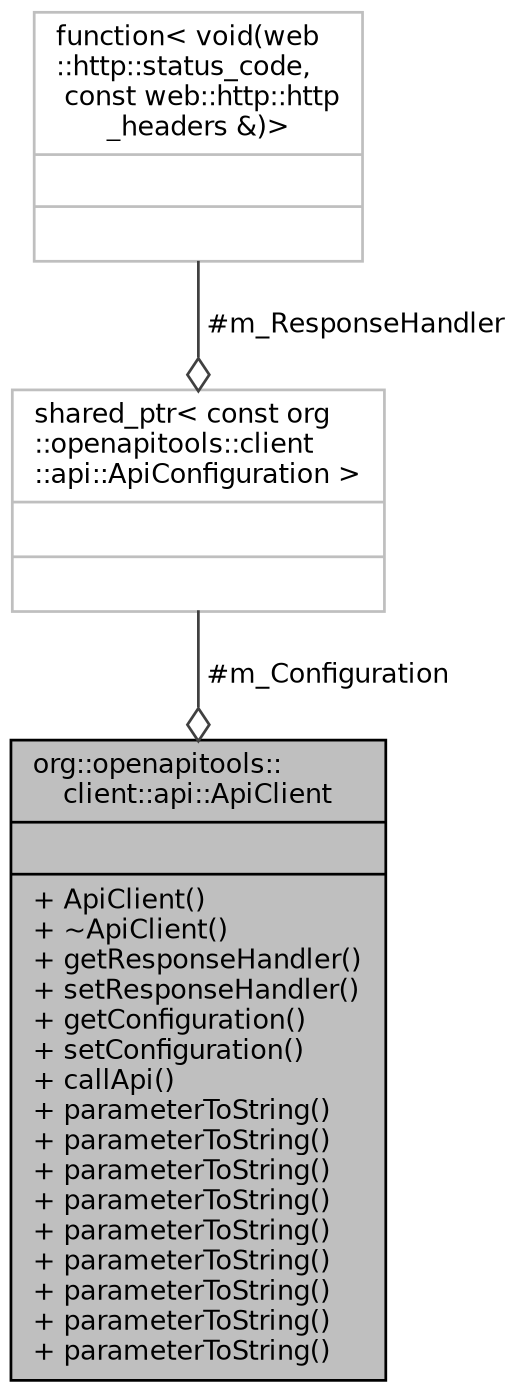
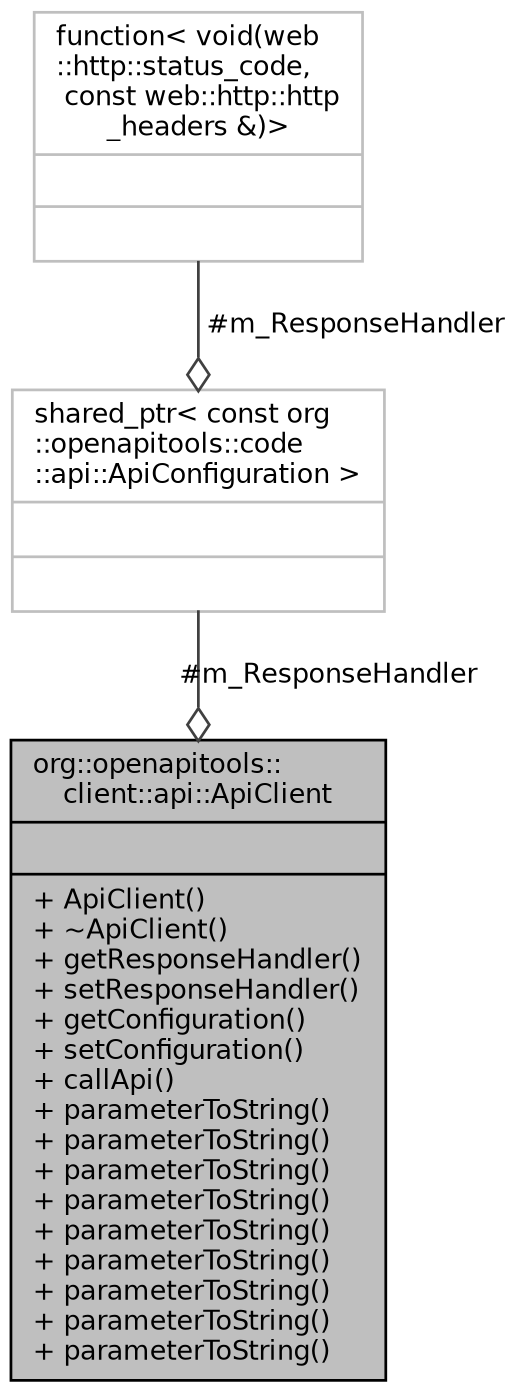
node "shared_ptr< const org": text "::openapitools::client" -> "::openapitools::code"
edge "shared_ptr< const org" -> "org::openapitools::": label " #m_Configuration" -> " #m_ResponseHandler"
